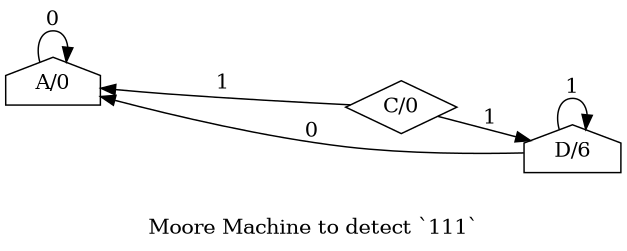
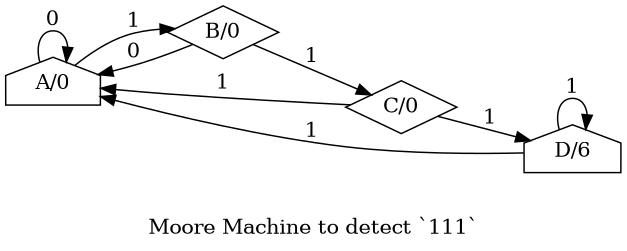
node "B/0": added
edge "D/6" -> "A/0": label "0" -> "1"
